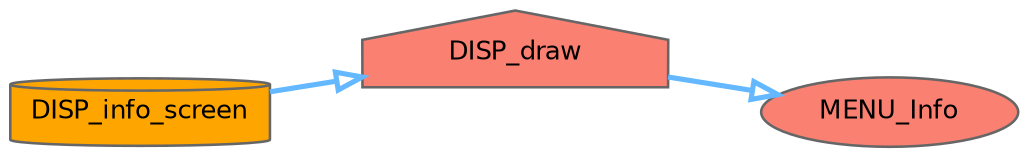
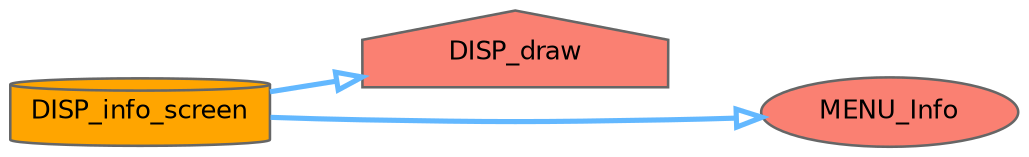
edge "DISP_draw" -> "MENU_Info": now "DISP_info_screen" -> "MENU_Info"
